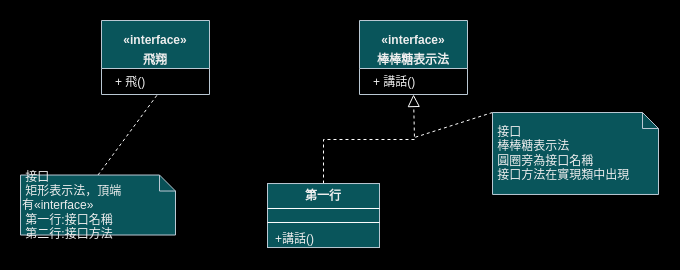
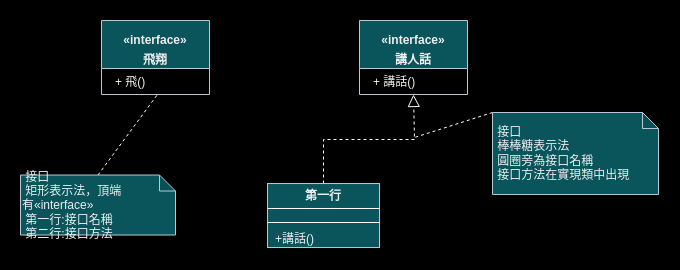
node "«interface» 棒棒糖表示法": label "«interface» 棒棒糖表示法" -> "«interface» 講人話"
